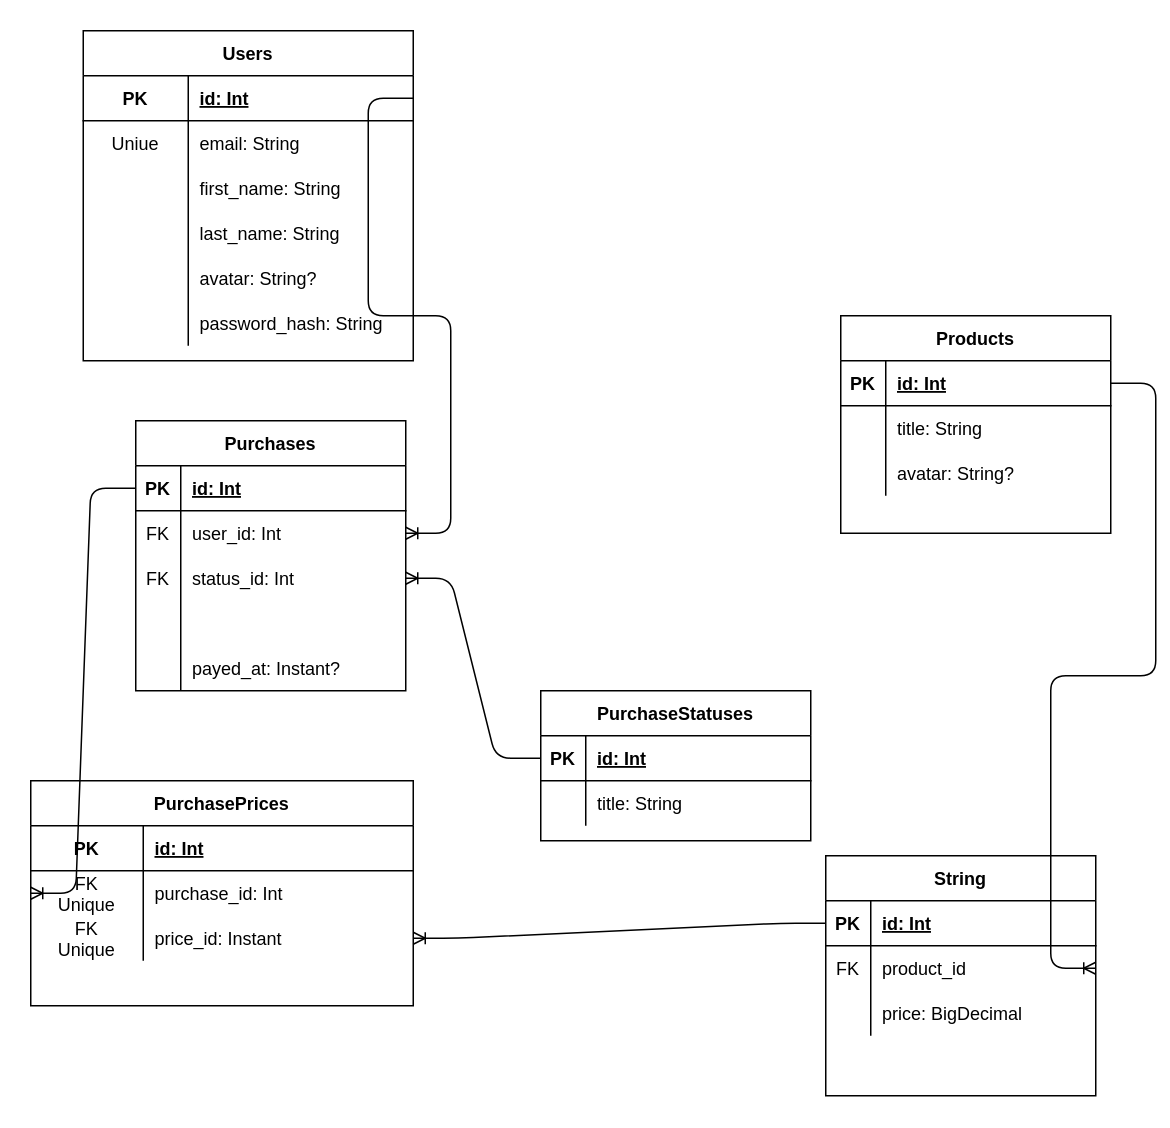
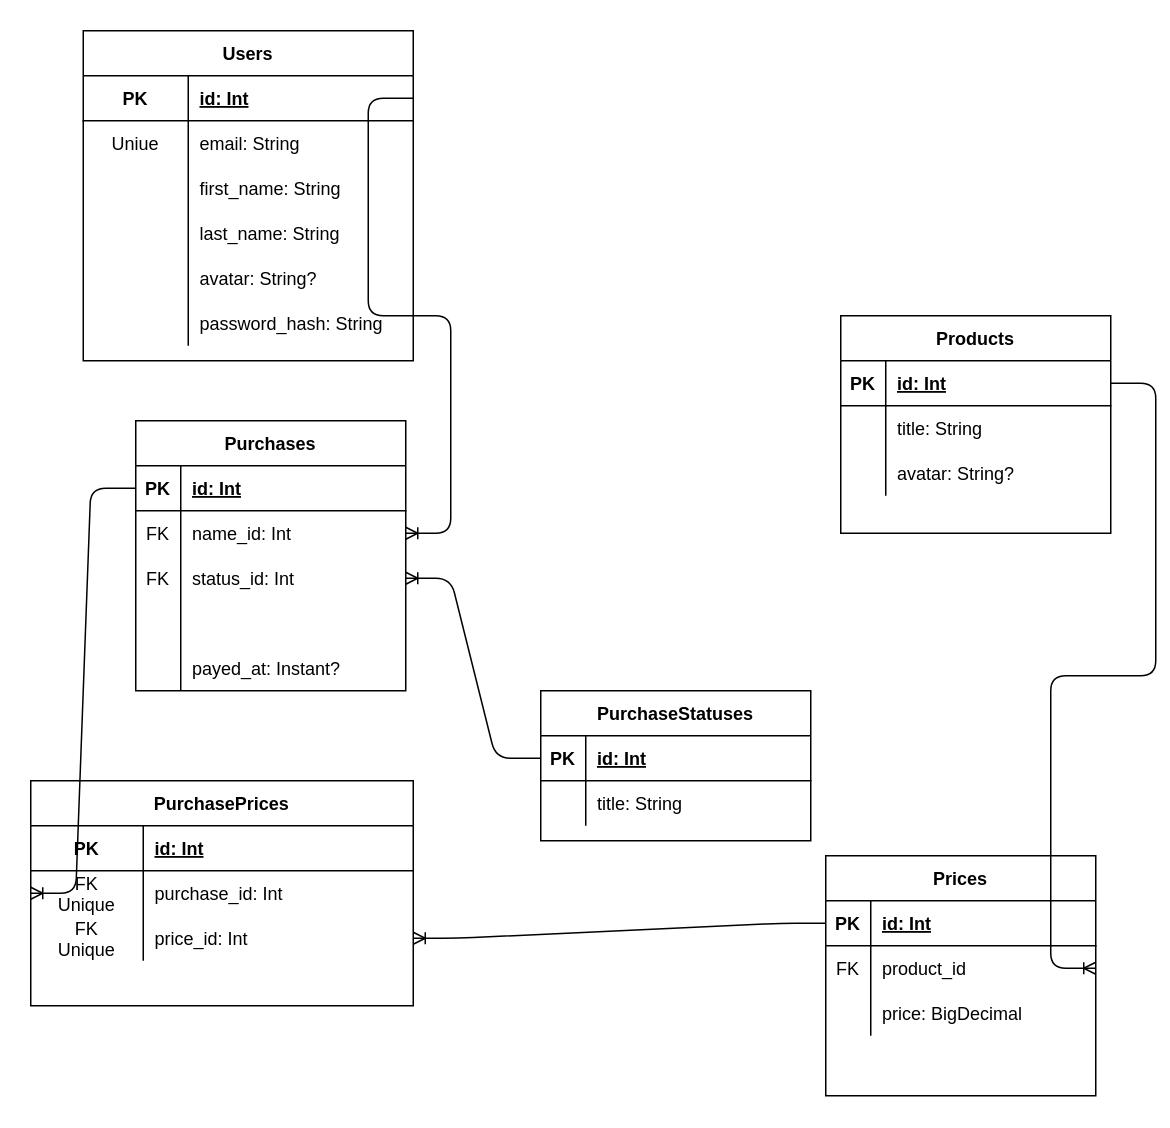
node "user_id: Int": label "user_id: Int" -> "name_id: Int"
node "String": label "String" -> "Prices"
node "price_id: Instant": label "price_id: Instant" -> "price_id: Int"
